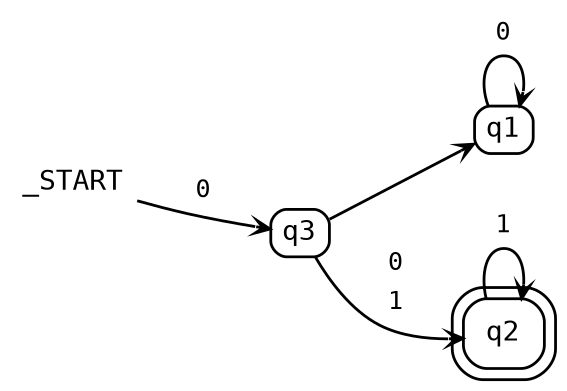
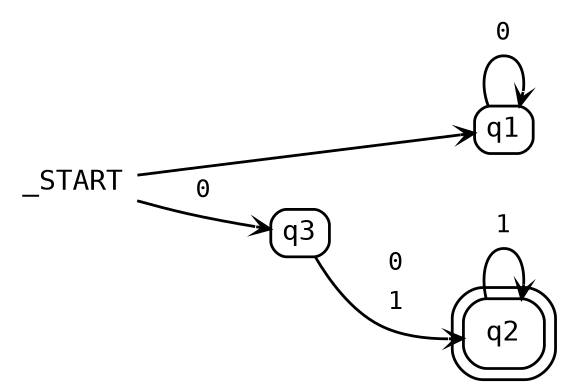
edge "q3" -> "q1": now "_START" -> "q1"
